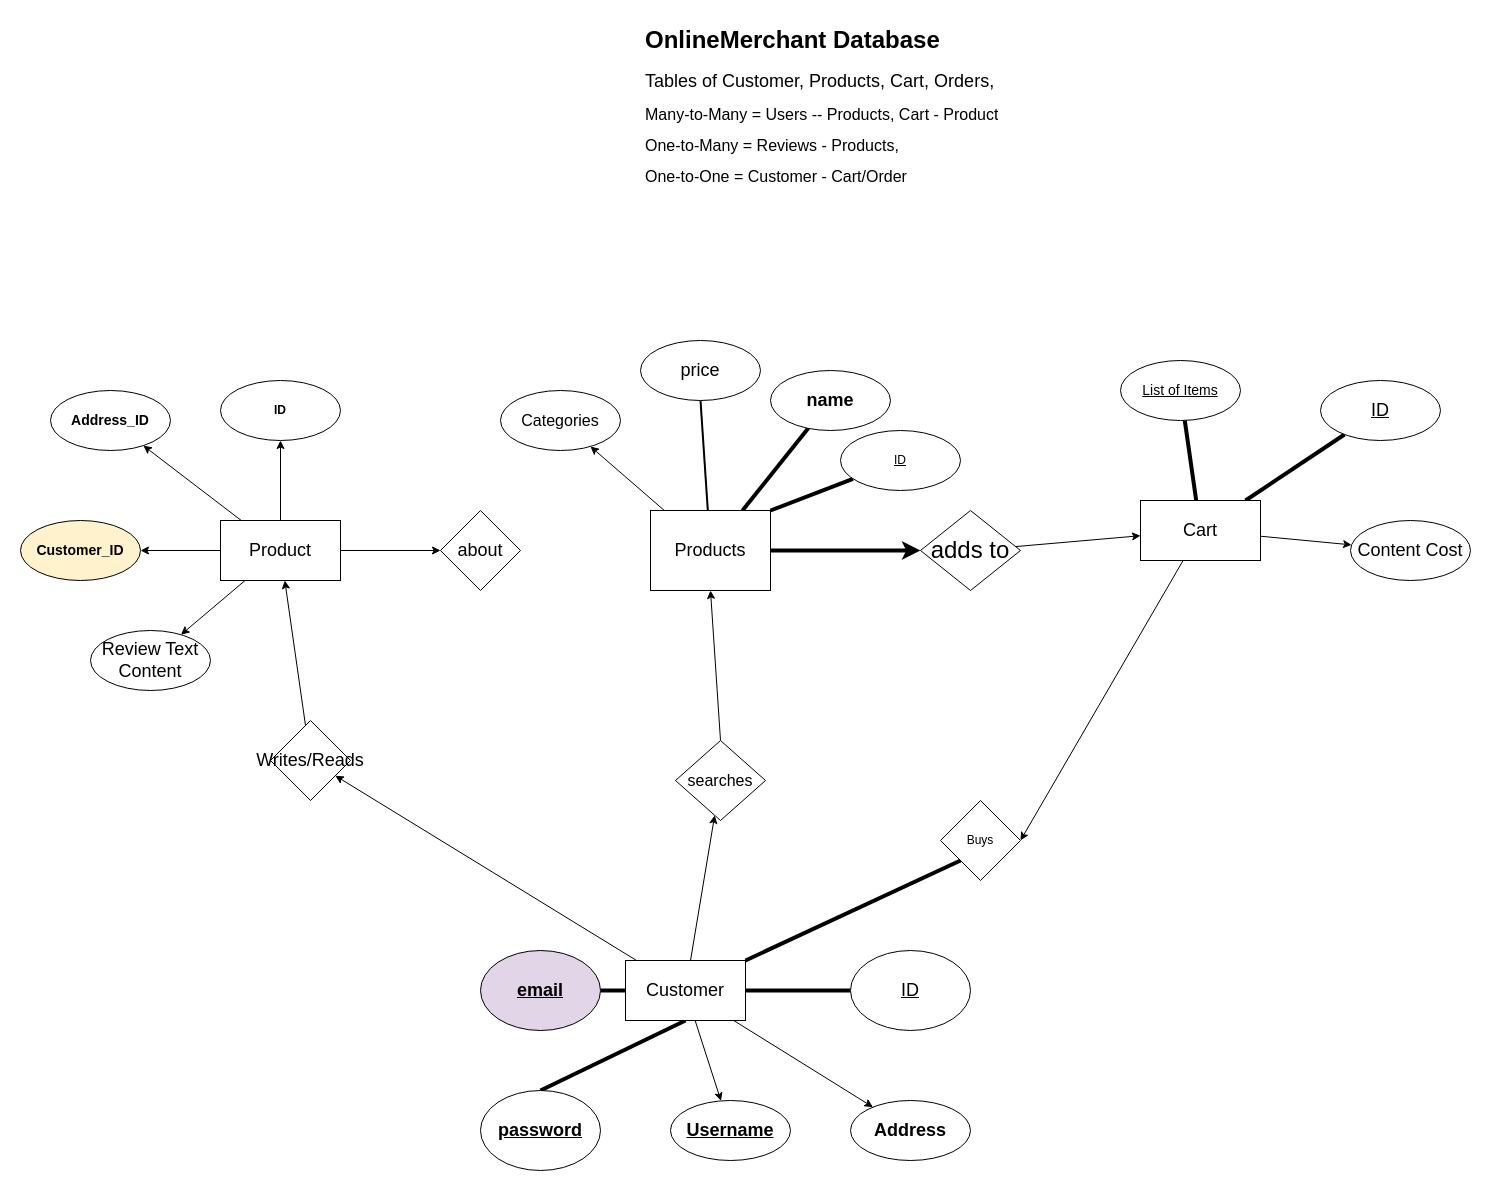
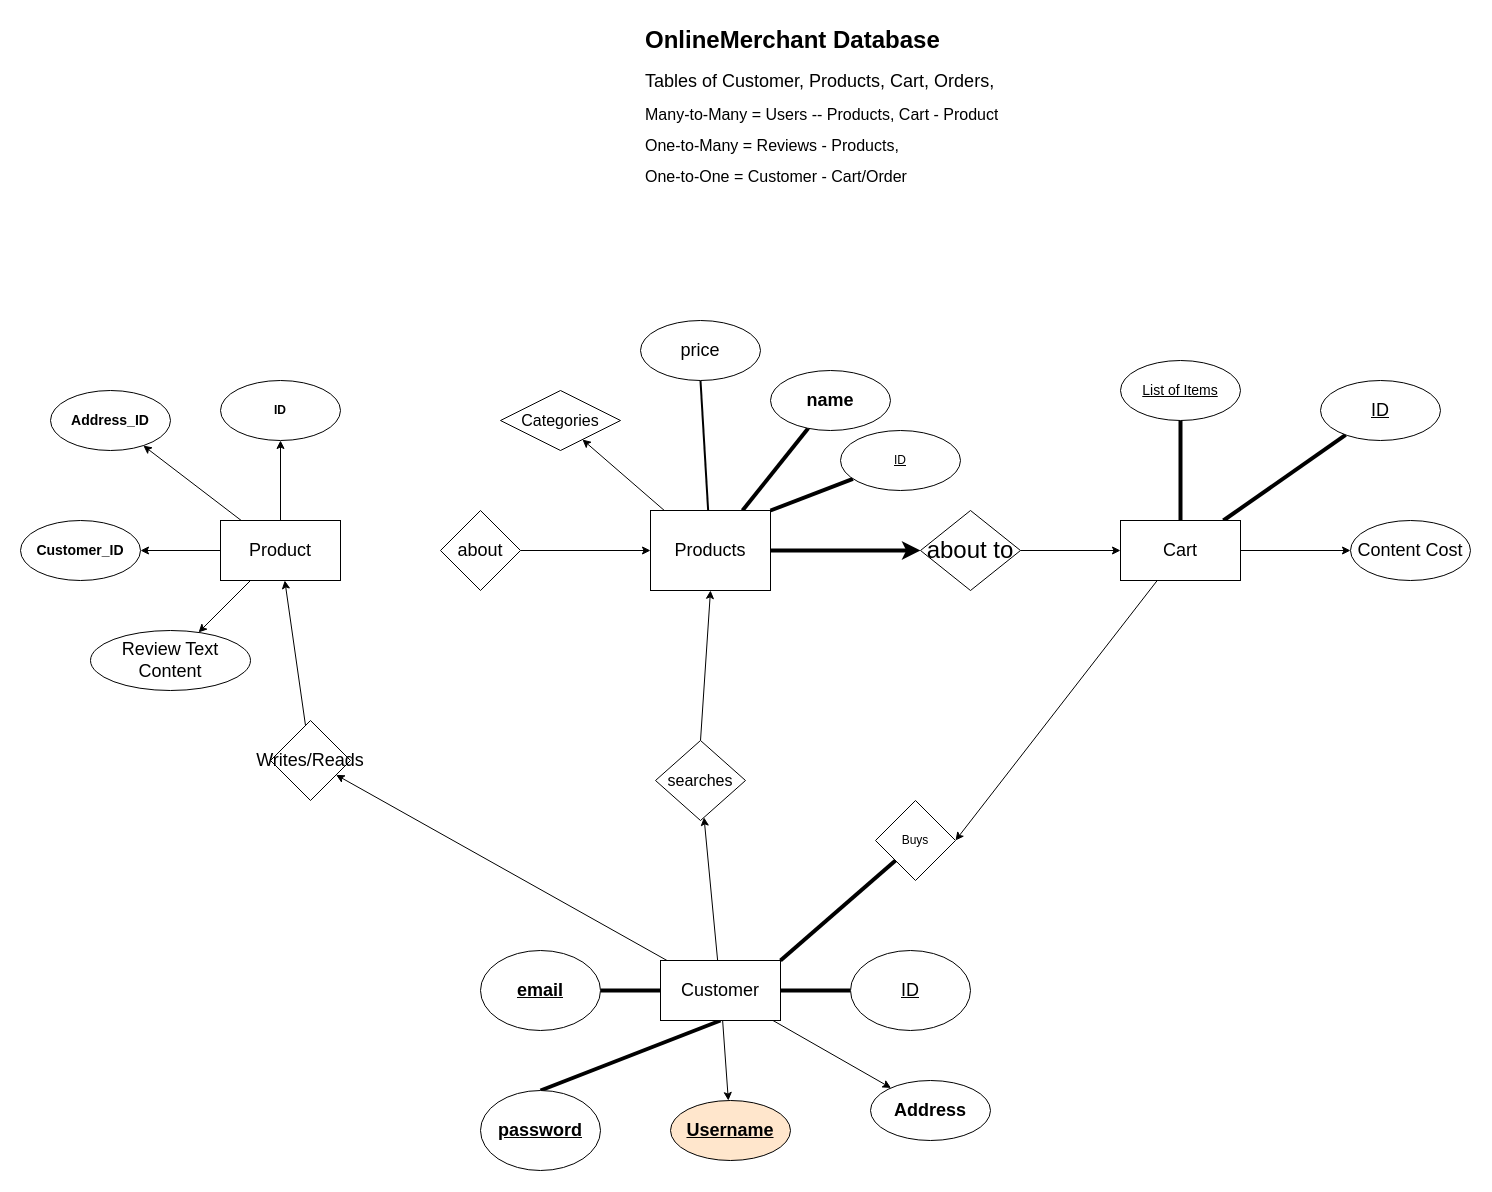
node "price": moved (701, 371) -> (701, 351)
node "Categories": shape ellipse -> diamond
node "Cart": moved (1201, 531) -> (1181, 551)
node "Customer_ID": fillcolor #fff2cc -> #ffffff
edge "Product" -> "about": removed
edge "about" -> "Products": added
node "adds to": label "adds to" -> "about to"
node "Review Text Content": size 120x60 -> 160x60
node "searches": moved (721, 781) -> (701, 781)
node "Buys": moved (981, 841) -> (916, 841)
node "email": fillcolor #e1d5e7 -> #ffffff
node "Customer": moved (686, 991) -> (721, 991)
node "Username": fillcolor #ffffff -> #ffe6cc
node "Address": moved (911, 1131) -> (931, 1111)
